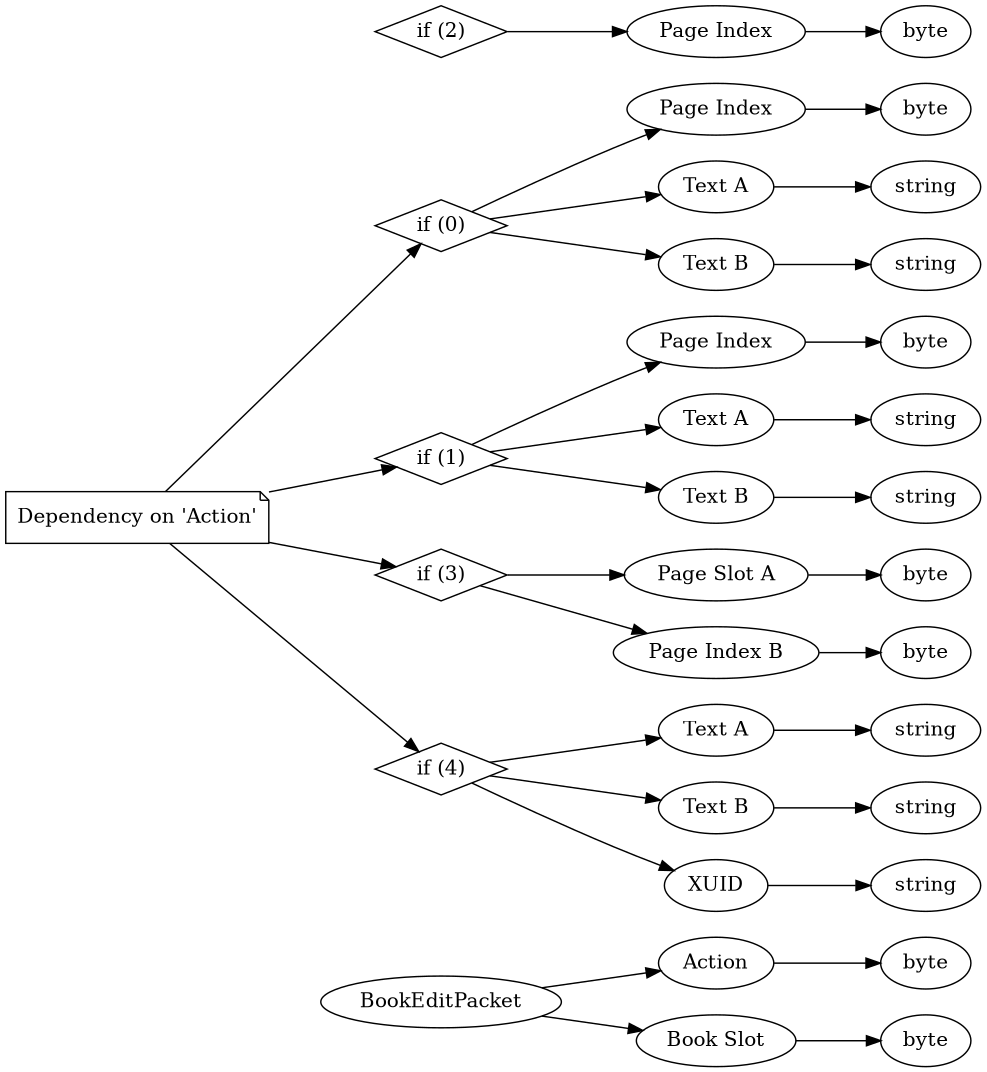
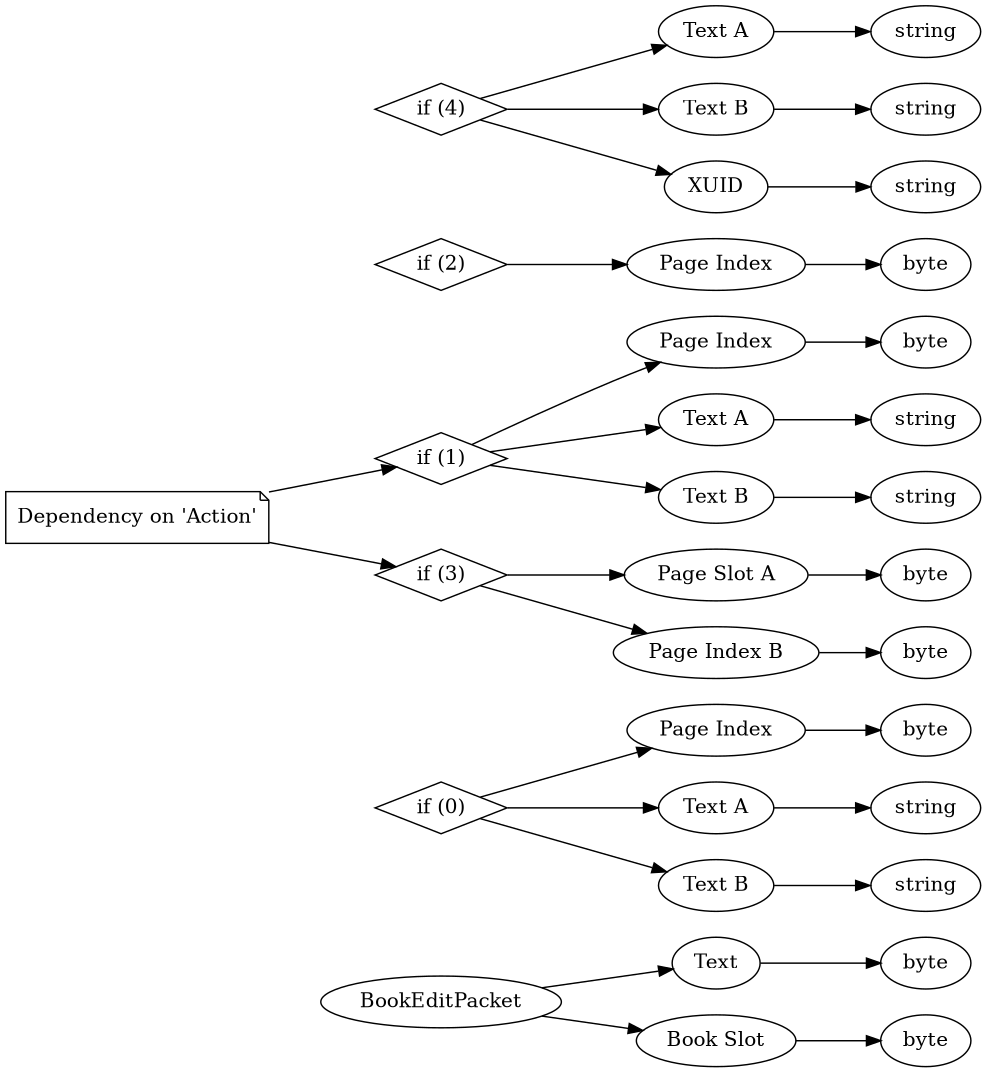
edge "Dependency on 'Action'" -> "if (0)": removed
edge "Dependency on 'Action'" -> "if (4)": removed
node "Action": label "Action" -> "Text"
